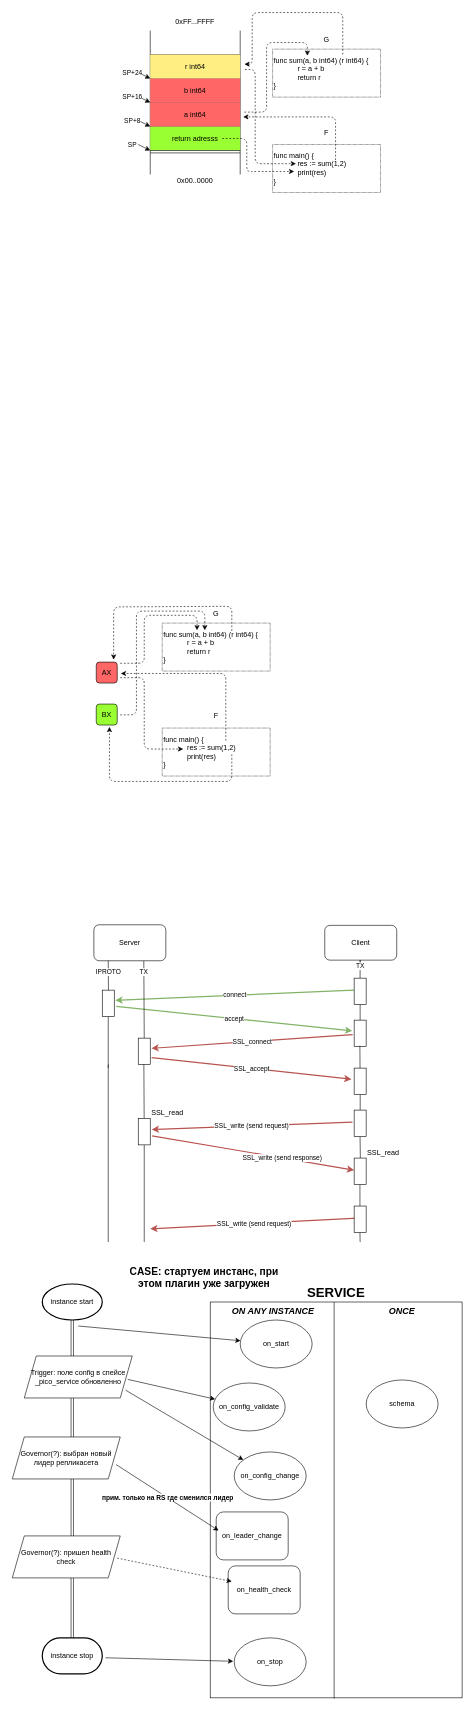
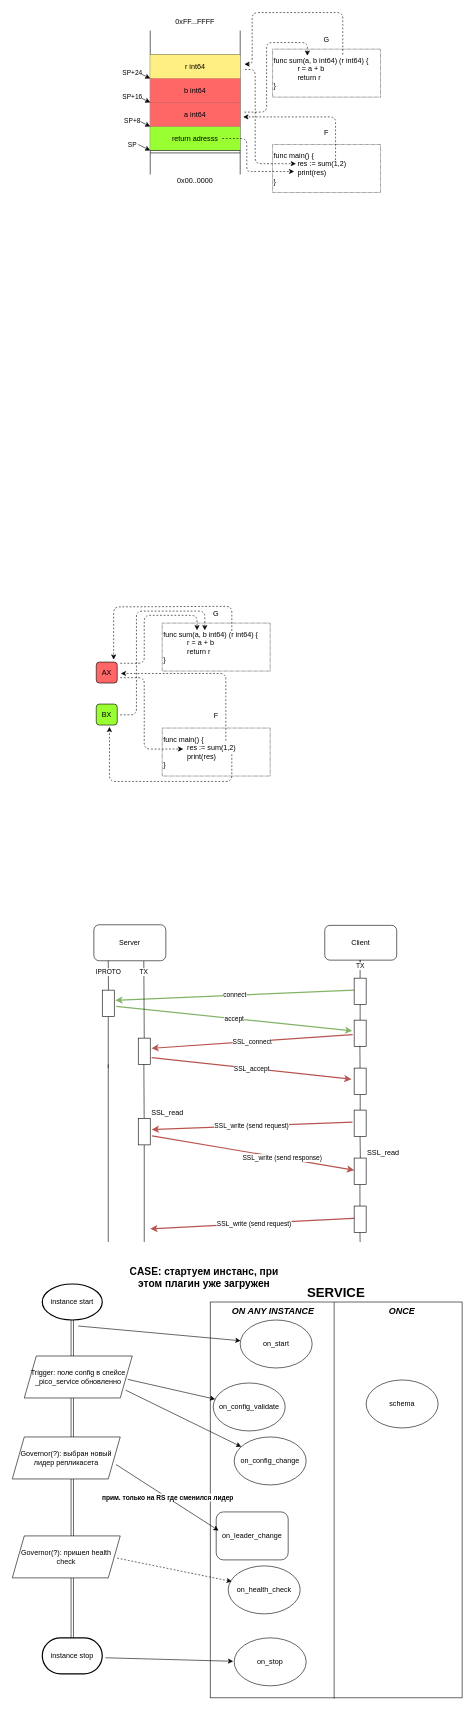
node "on_config_change": moved (270, 1476) -> (270, 1461)
node "on_health_check": shape rounded rectangle -> ellipse
